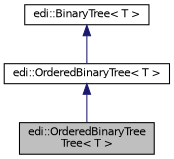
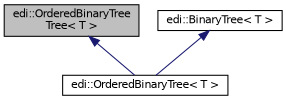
edge "edi::OrderedBinaryTree Tree< T >" -> "edi::OrderedBinaryTree< T >": reversed
